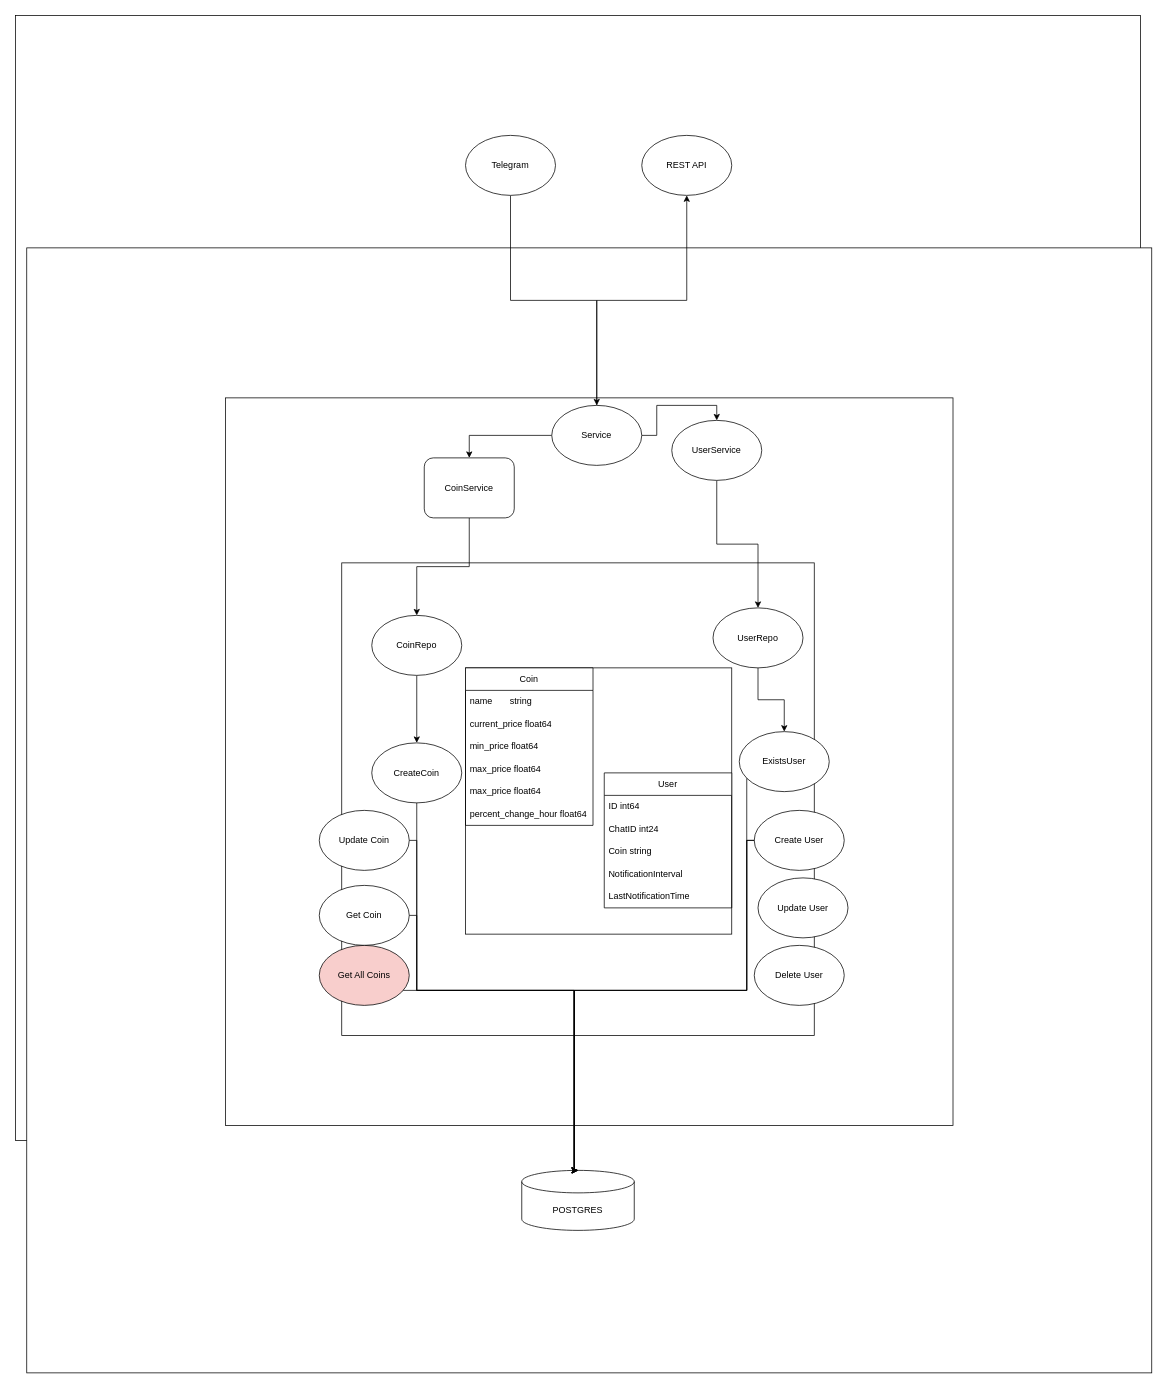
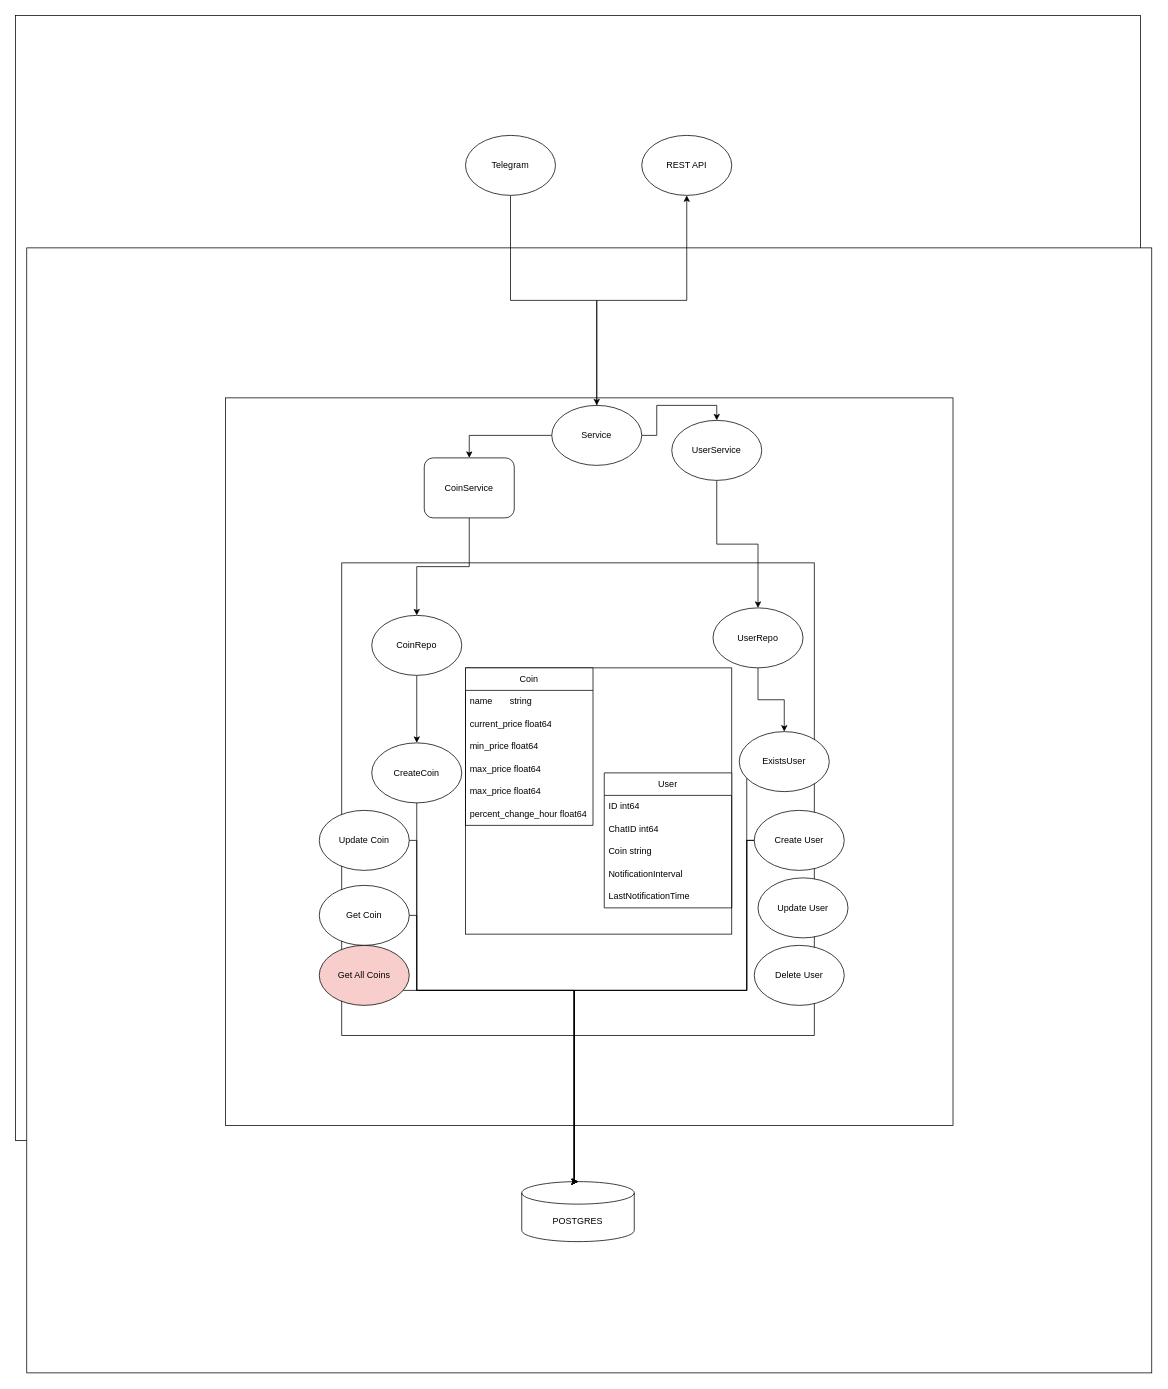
node "ChatID int24": label "ChatID int24" -> "ChatID int64"
node "POSTGRES": moved (578, 1200) -> (578, 1212)
